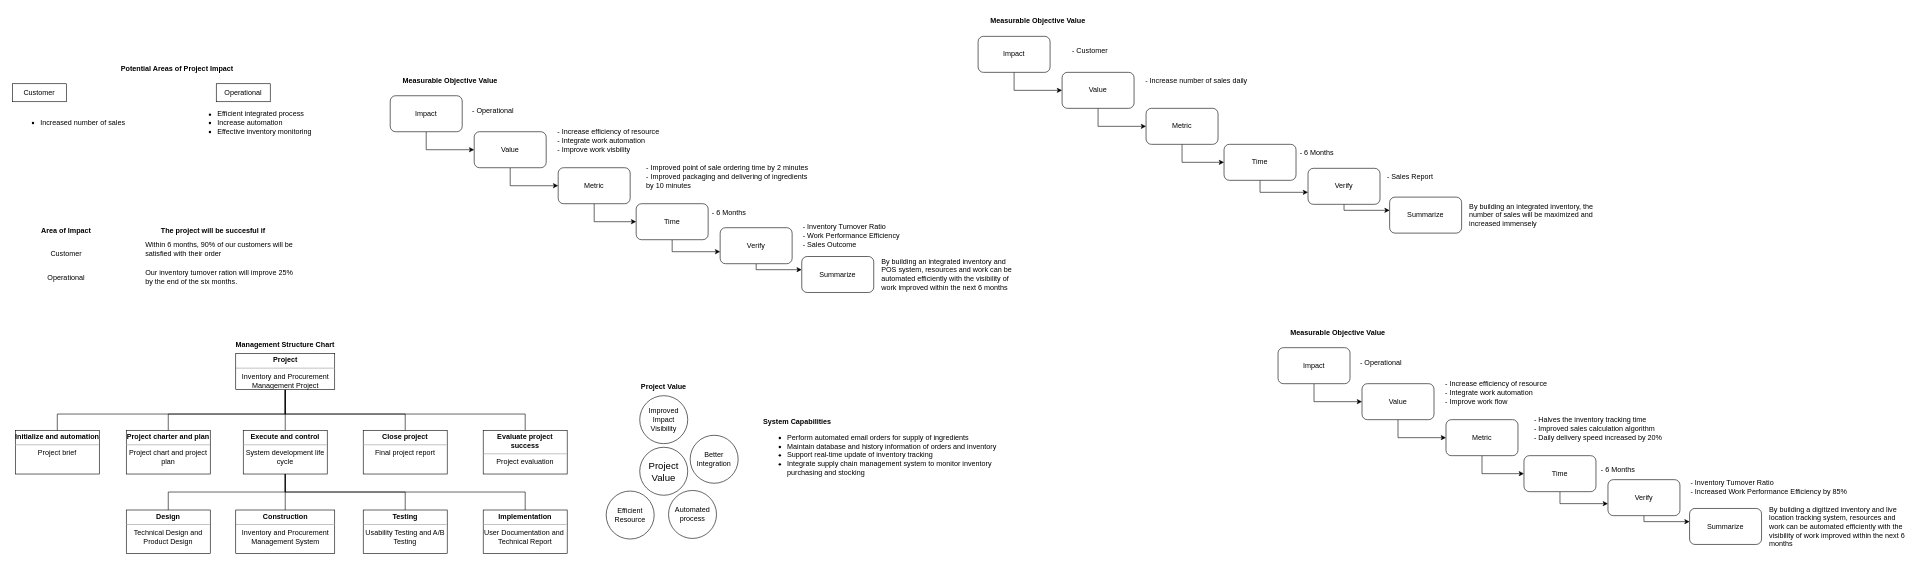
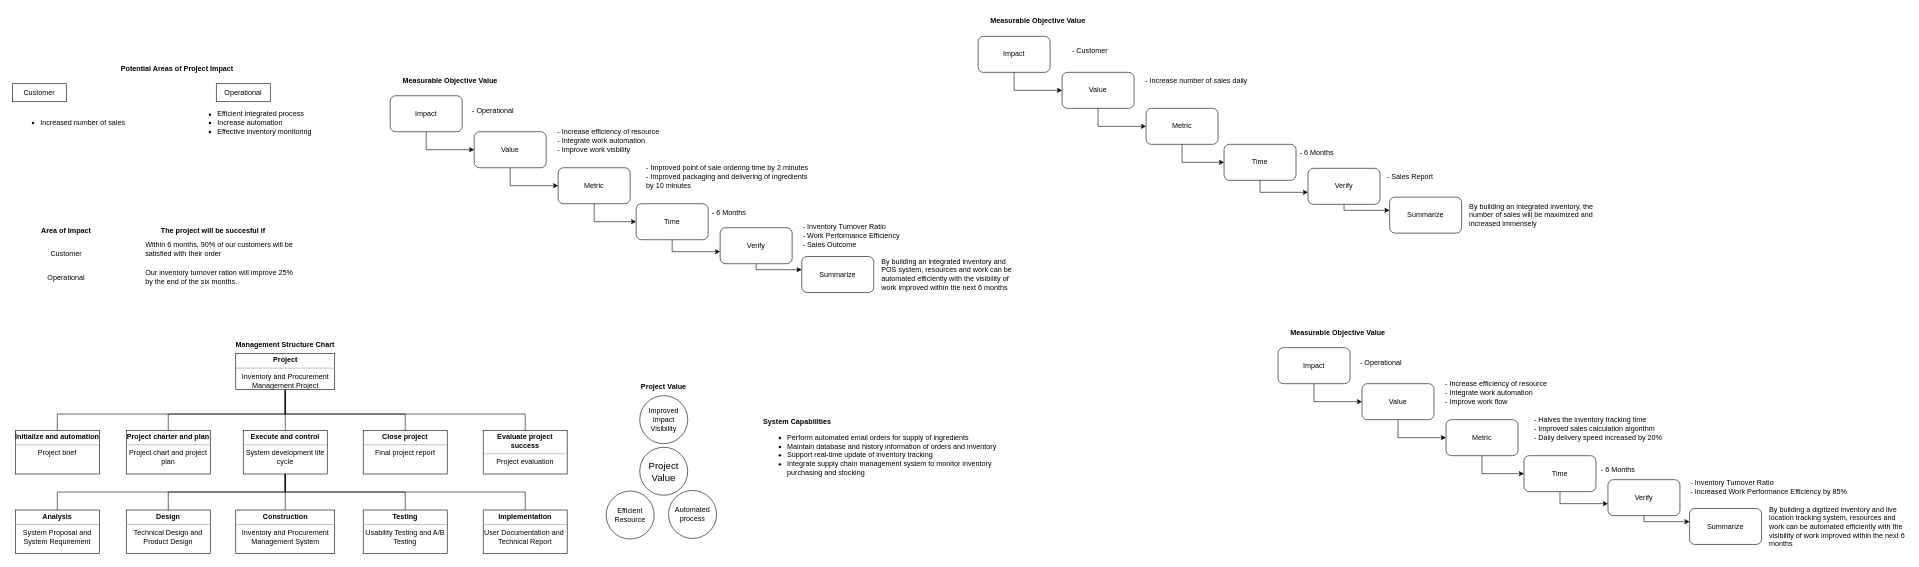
node "Better Integration": removed
edge "Execute and control System development life cycle" -- "Analysis System Proposal and System Requirement": added
node "Analysis System Proposal and System Requirement": added
